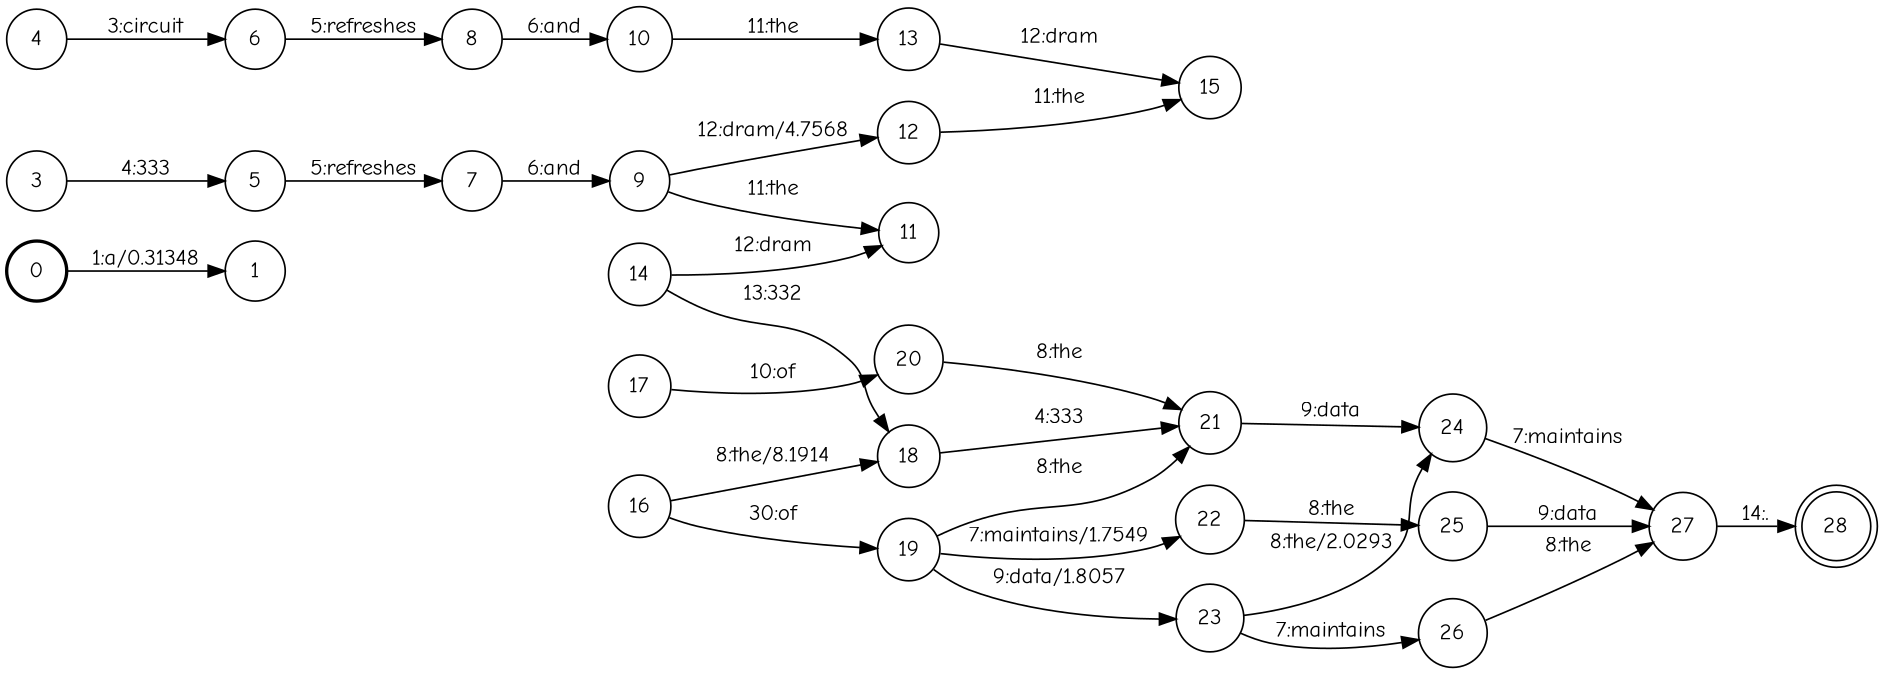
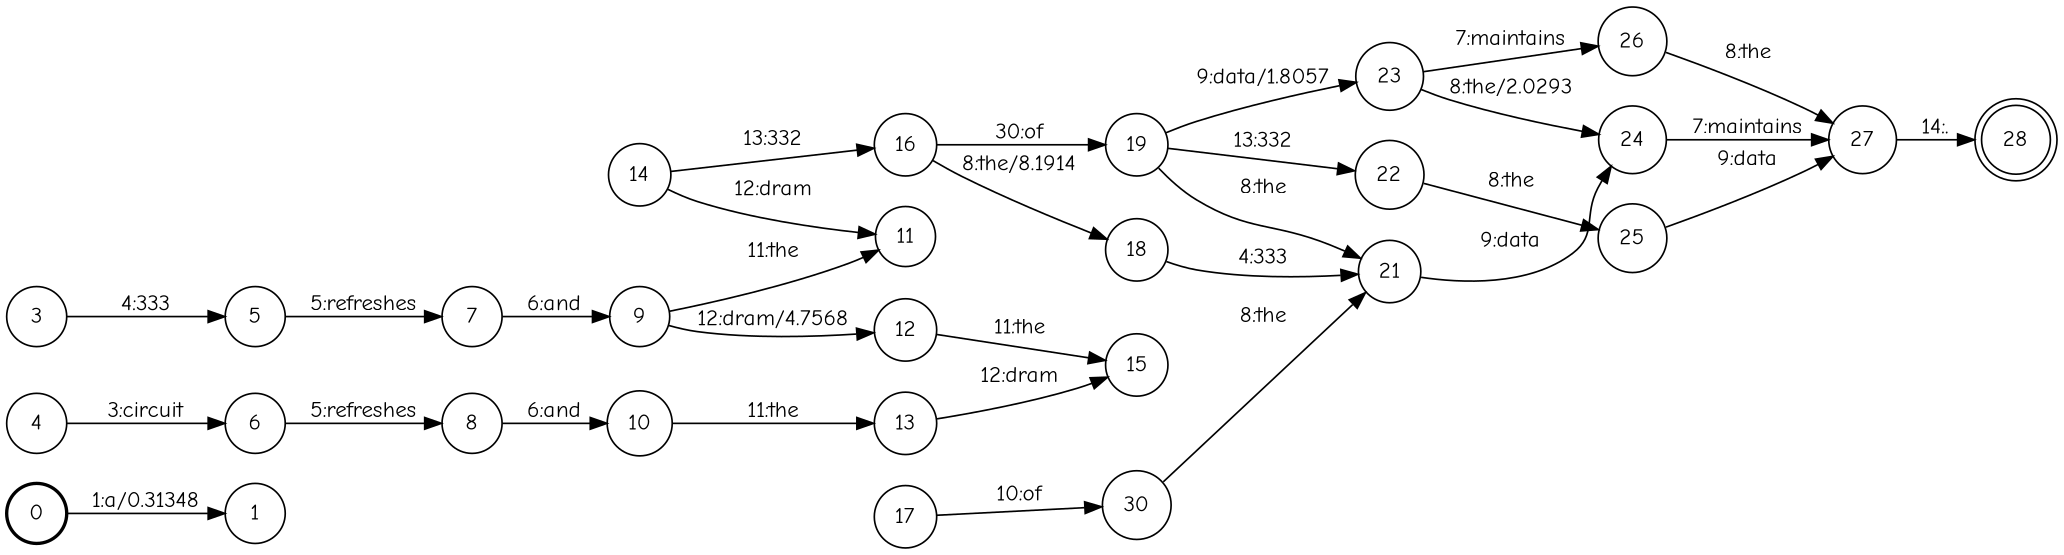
edge "14" -> "18": now "14" -> "16"
node "20": label "20" -> "30"
edge "19" -> "22": label "7:maintains/1.7549" -> "13:332"
